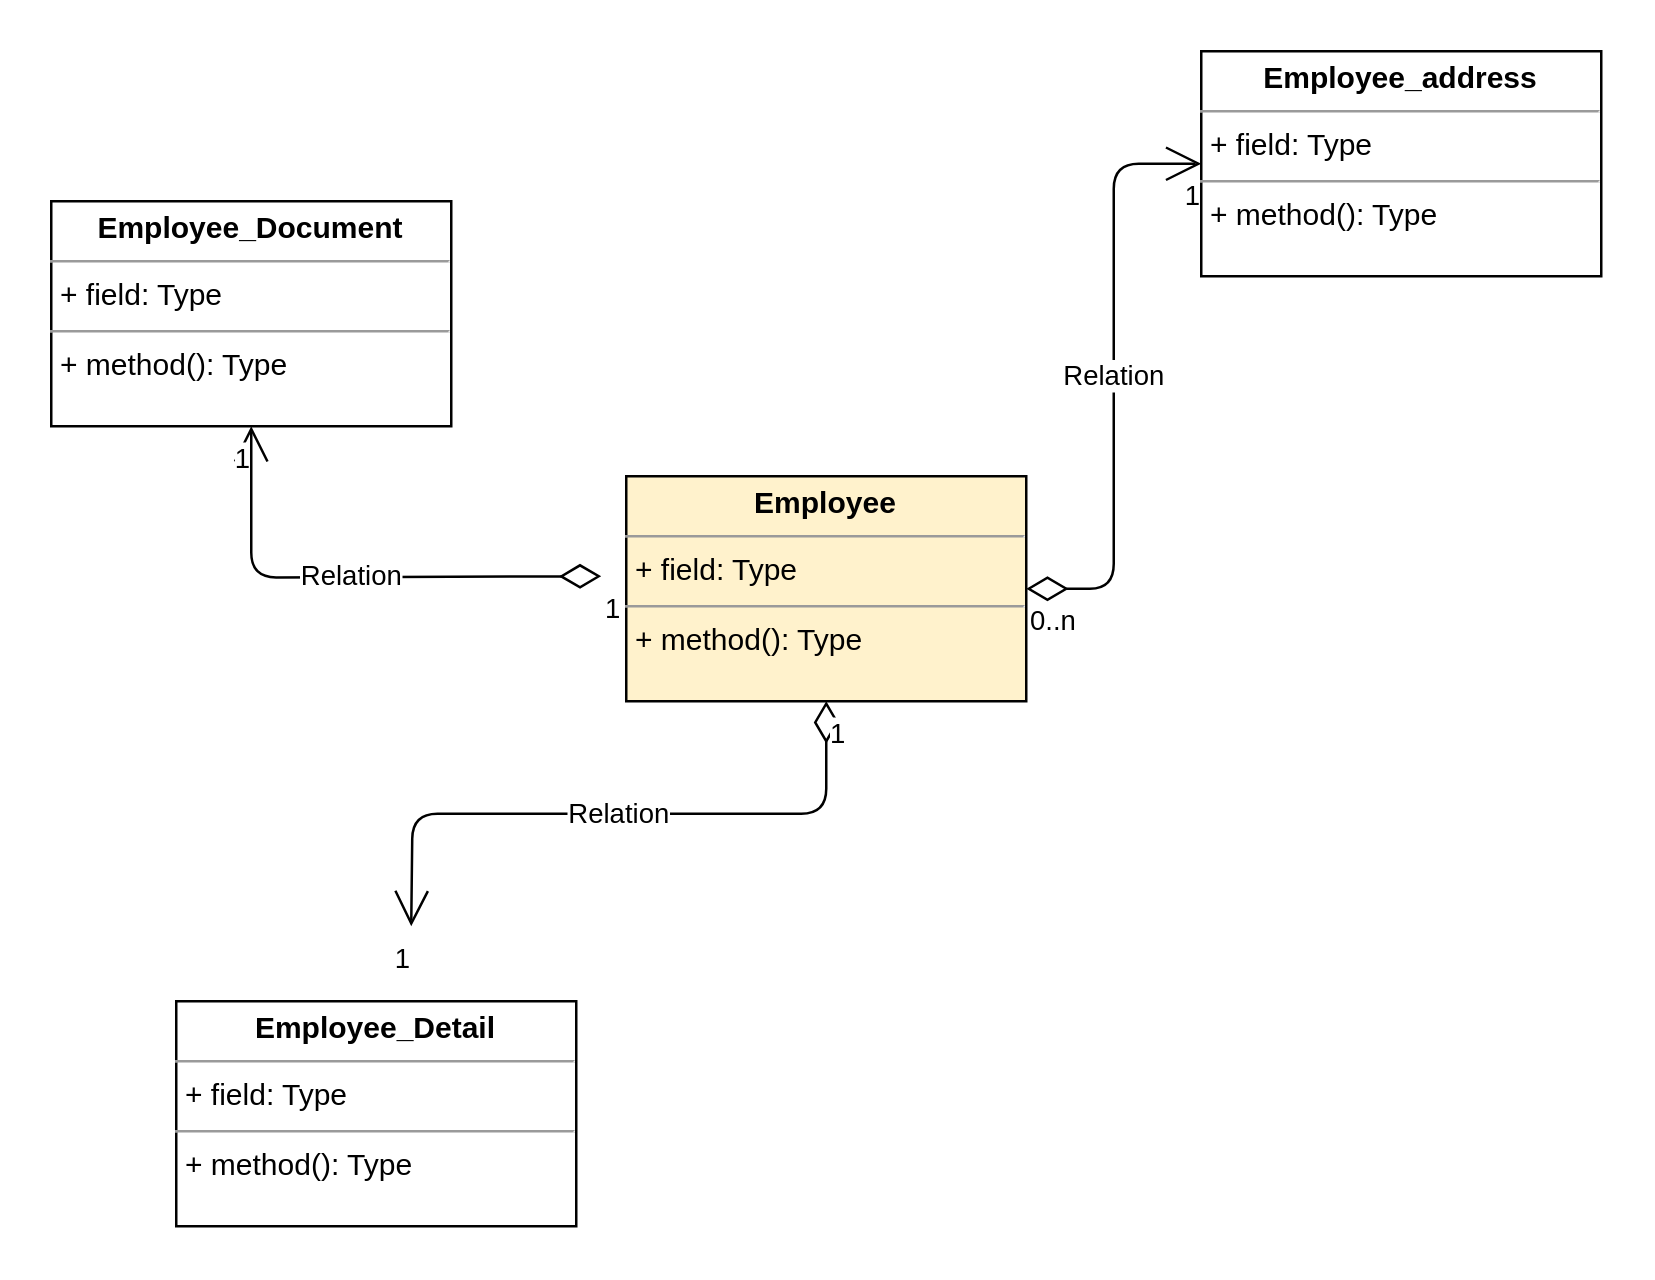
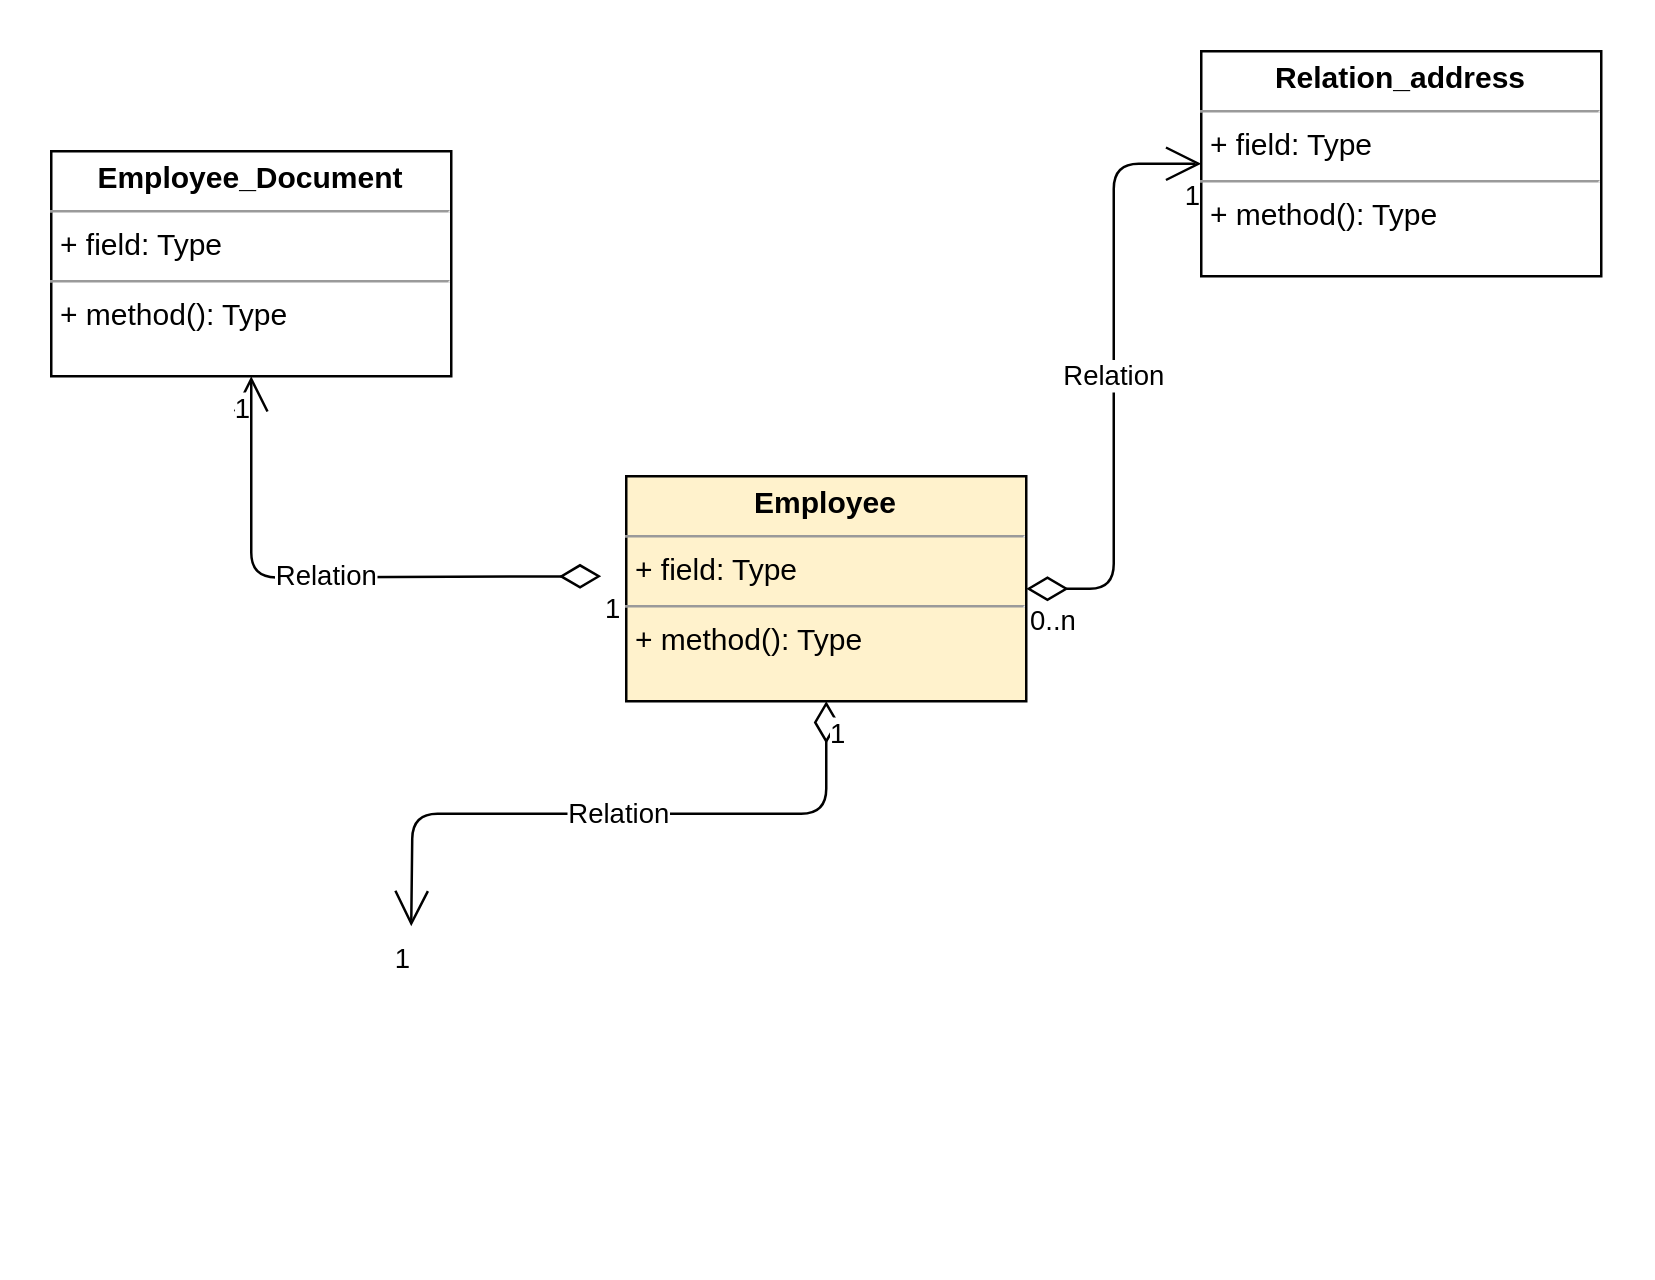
node "Employee_address + field: Type + method(): Type": label "Employee_address + field: Type + method(): Type" -> "Relation_address + field: Type + method(): Type"
node "Employee_Document + field: Type + method(): Type": moved (251, 314) -> (251, 264)
node "Employee_Detail + field: Type + method(): Type": removed
